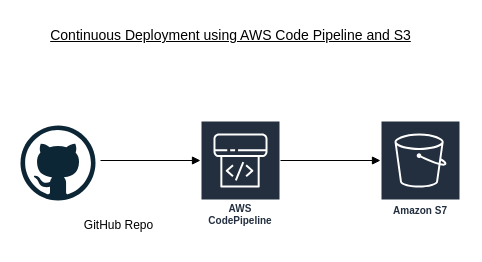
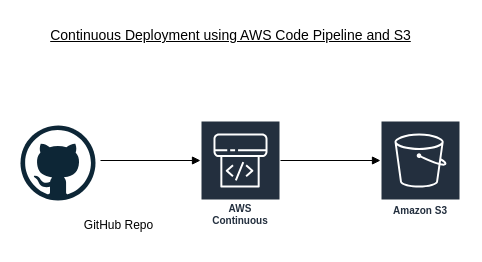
node "Amazon S7": label "Amazon S7" -> "Amazon S3"
node "AWS CodePipeline": label "AWS CodePipeline" -> "AWS Continuous"
